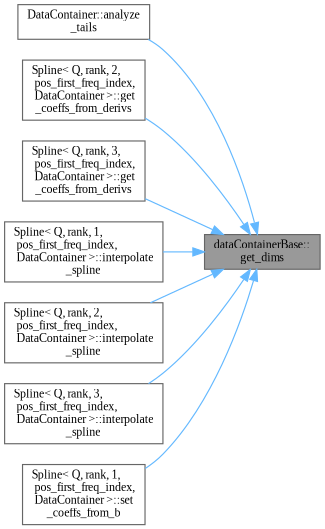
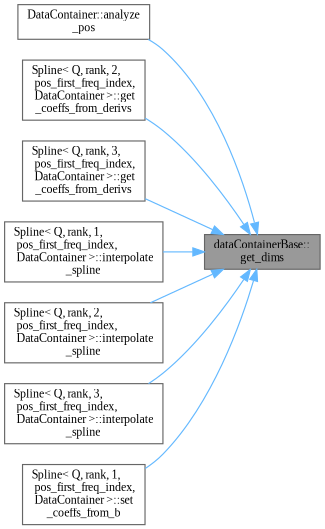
node "DataContainer::analyze _tails": label "DataContainer::analyze _tails" -> "DataContainer::analyze _pos"
